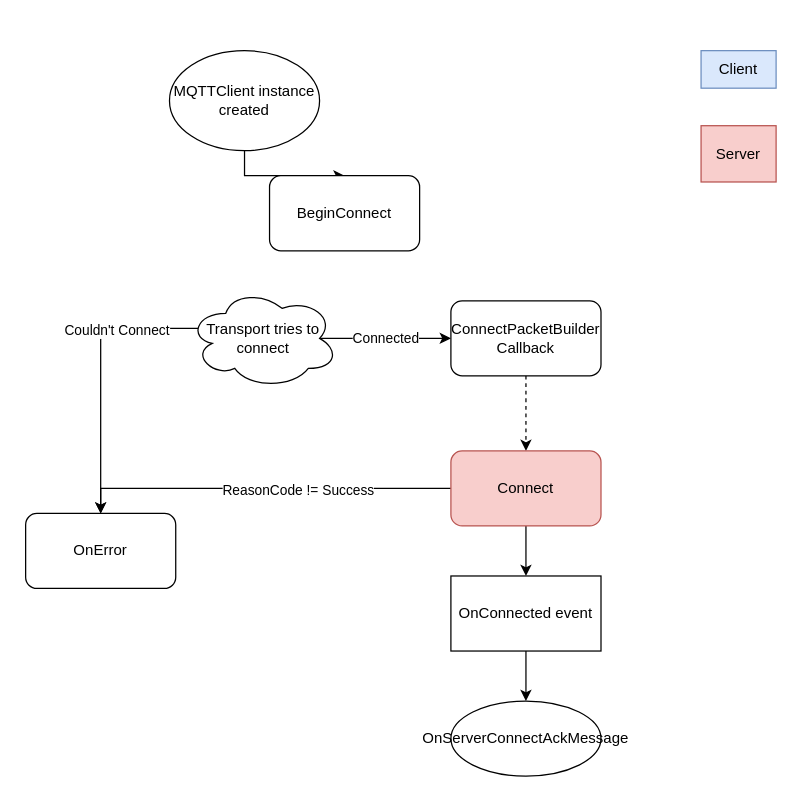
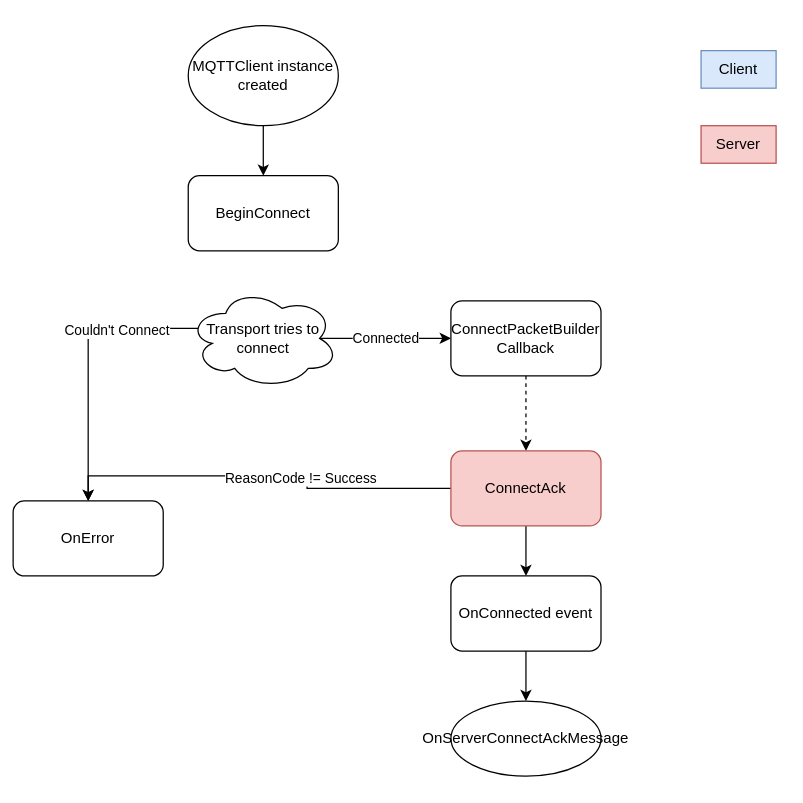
node "MQTTClient instance created": moved (244, 101) -> (263, 76)
node "Server": size 75x56 -> 75x38
node "BeginConnect": moved (344, 213) -> (263, 213)
node "Connect": label "Connect" -> "ConnectAck"
node "OnError": moved (101, 551) -> (88, 538)
node "OnConnected event": shape rectangle -> rounded rectangle
